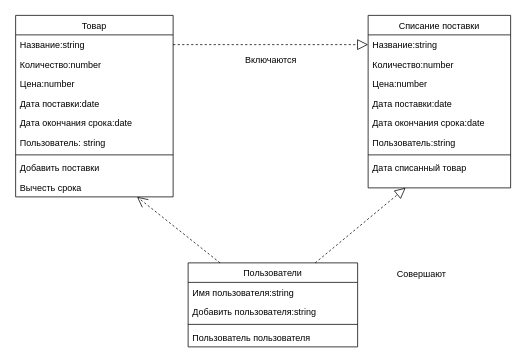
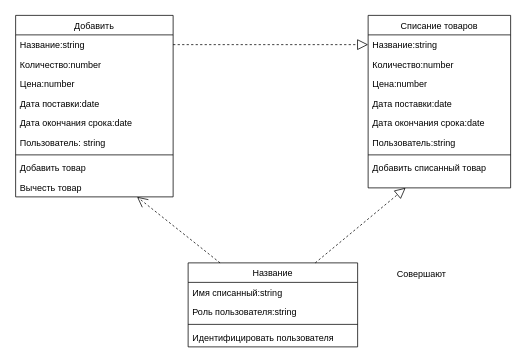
node "Товар": label "Товар" -> "Добавить"
node "Списание поставки": label "Списание поставки" -> "Списание товаров"
node "Включаются": removed
node "Добавить поставки": label "Добавить поставки" -> "Добавить товар"
node "Дата списанный товар": label "Дата списанный товар" -> "Добавить списанный товар"
node "Вычесть срока": label "Вычесть срока" -> "Вычесть товар"
node "Пользователи": label "Пользователи" -> "Название"
node "Имя пользователя:string": label "Имя пользователя:string" -> "Имя списанный:string"
node "Добавить пользователя:string": label "Добавить пользователя:string" -> "Роль пользователя:string"
node "Пользователь пользователя": label "Пользователь пользователя" -> "Идентифицировать пользователя"
